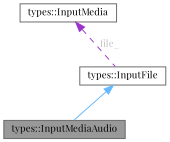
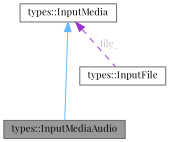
edge "types::InputMediaAudio" -> "types::InputFile": now "types::InputMediaAudio" -> "types::InputMedia"
